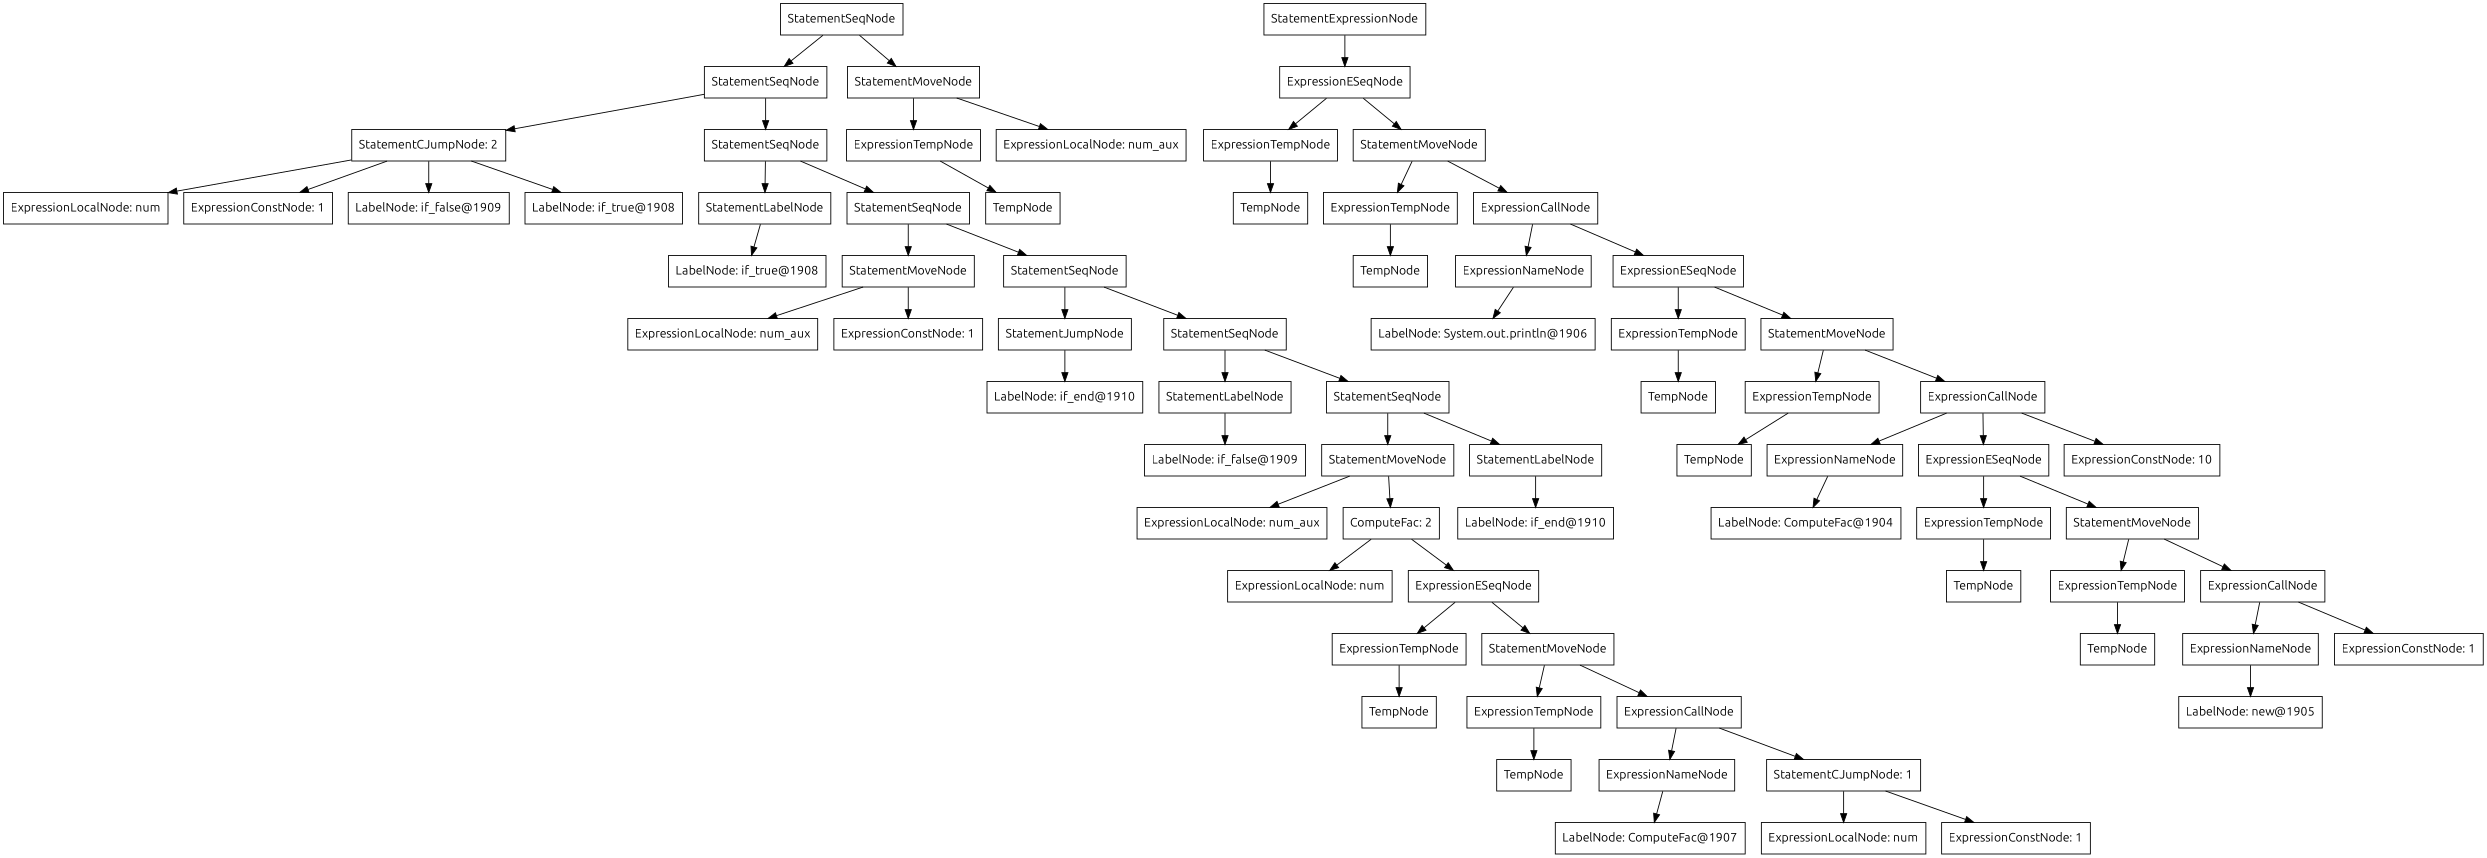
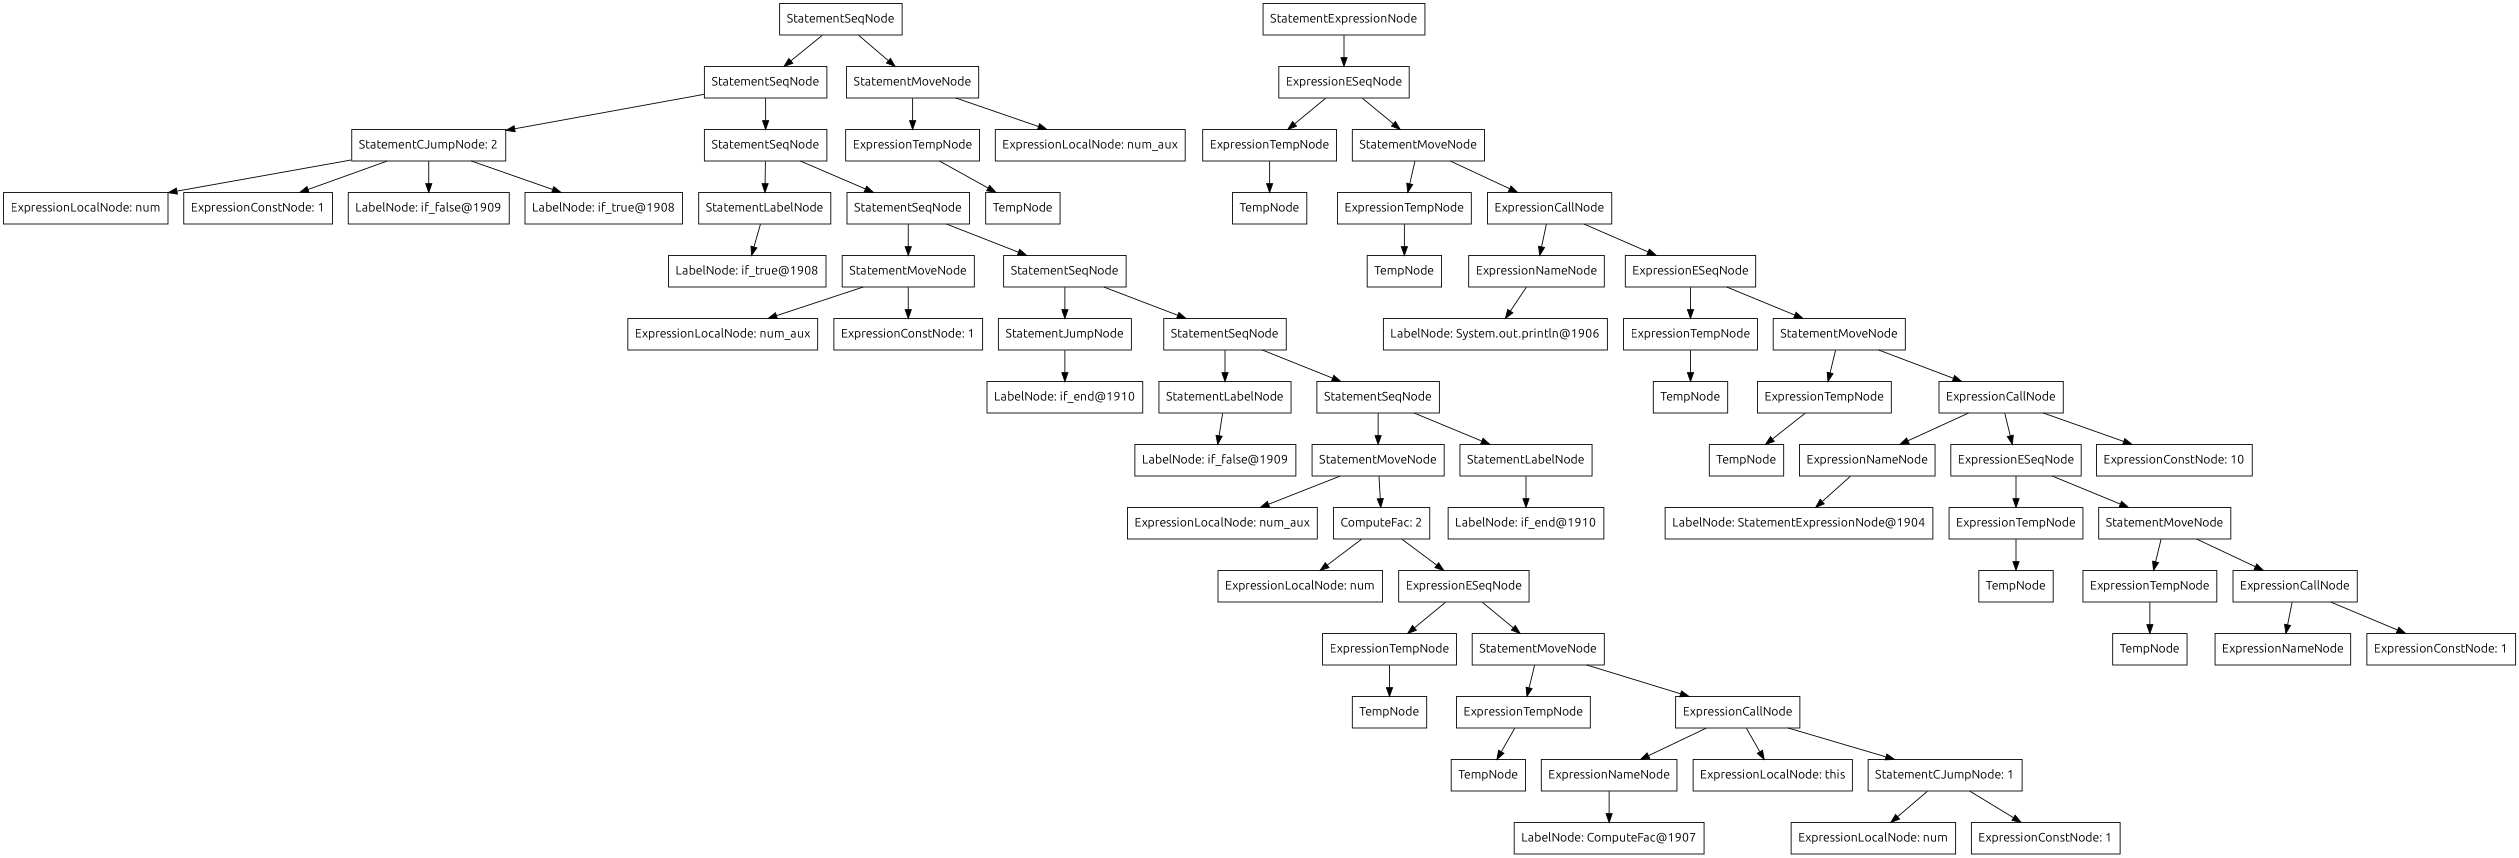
node "LabelNode: ComputeFac@1904": label "LabelNode: ComputeFac@1904" -> "LabelNode: StatementExpressionNode@1904"
node "LabelNode: new@1905": removed
node "ExpressionLocalNode: this": added
